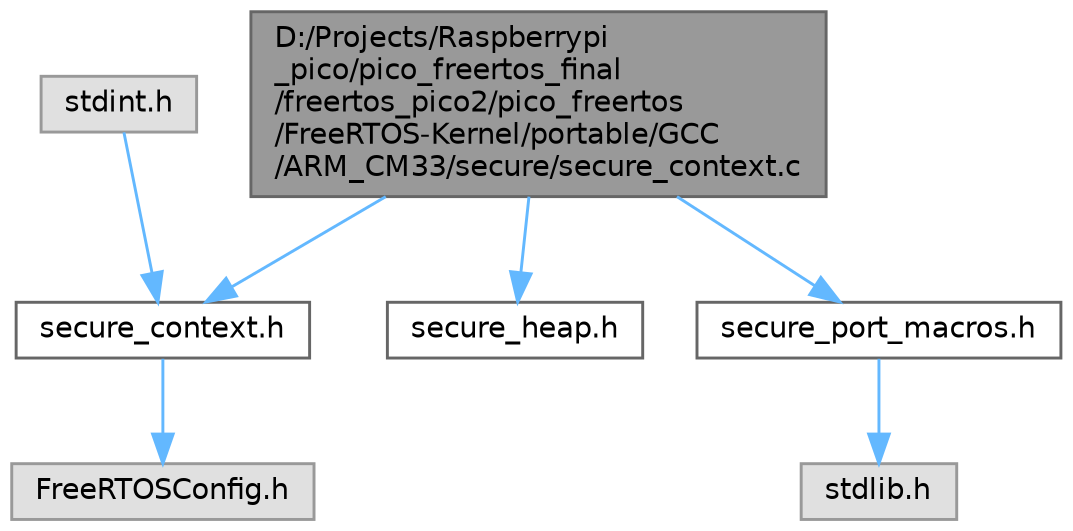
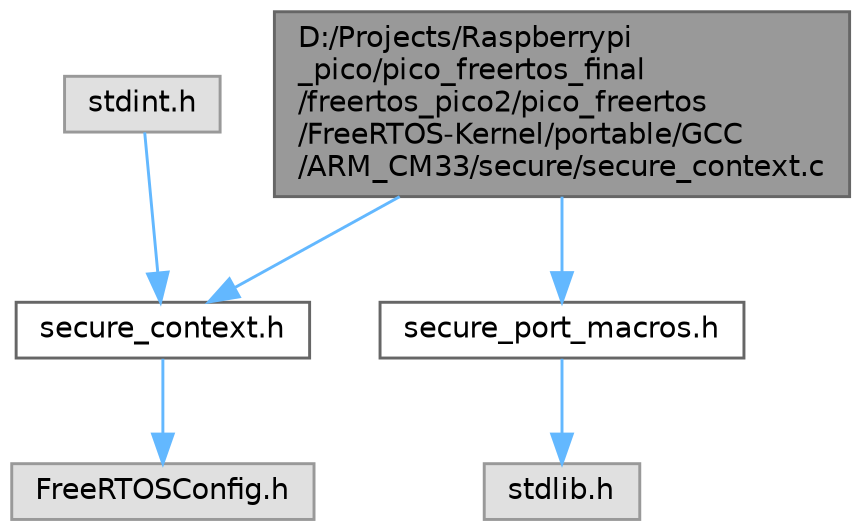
node "secure_heap.h": removed
